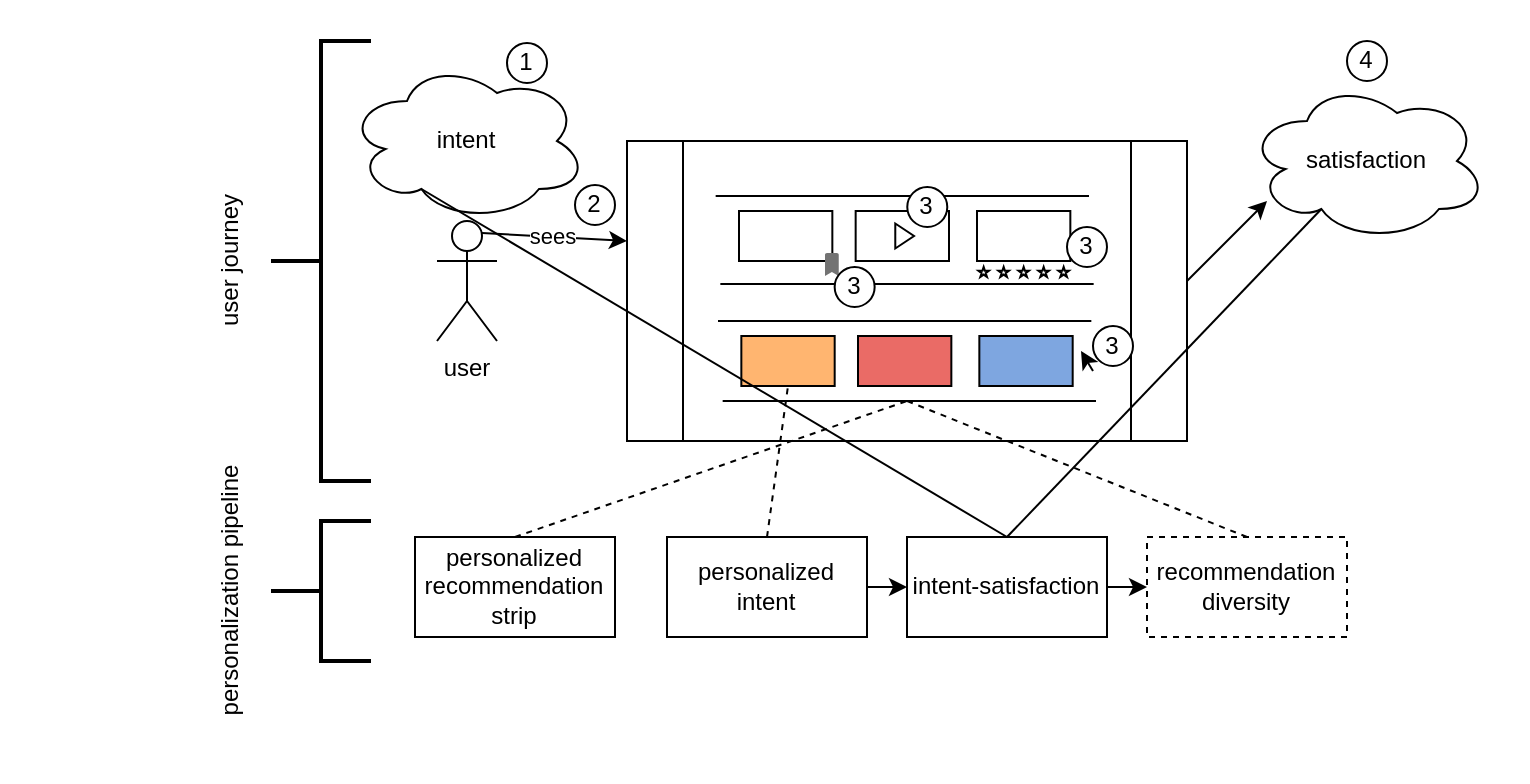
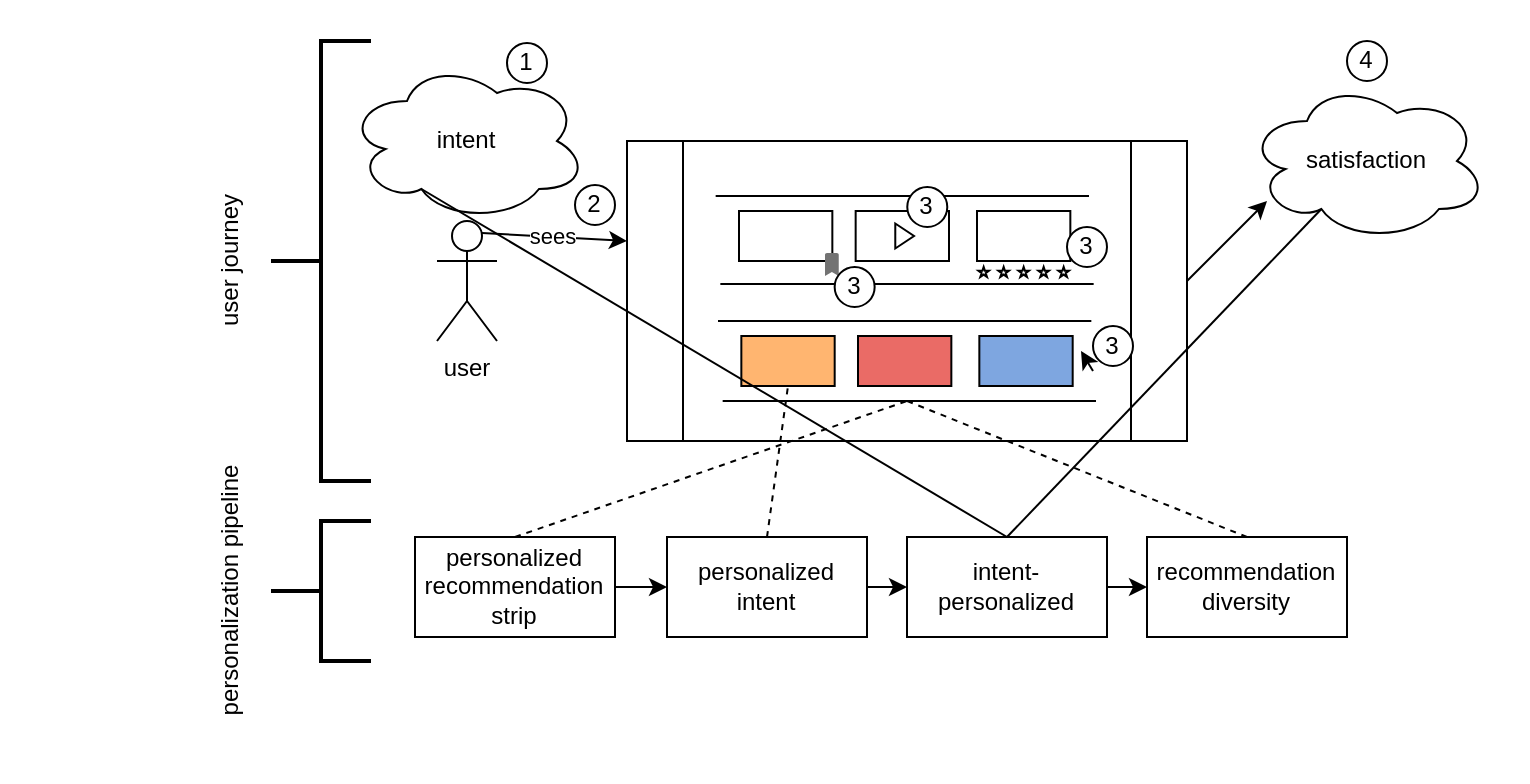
edge "personalized recommendation strip" -> "personalized intent": added
node "intent-satisfaction": label "intent-satisfaction" -> "intent-personalized"
node "recommendation diversity": style dashed -> solid
